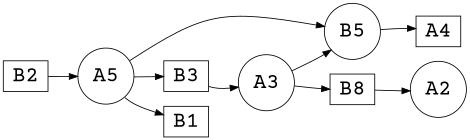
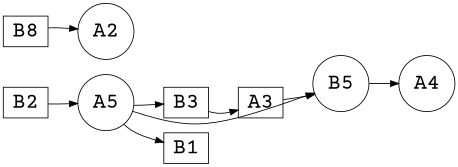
node "A4": shape box -> circle
node "A3": shape circle -> box
edge "A3" -> "B8": removed
